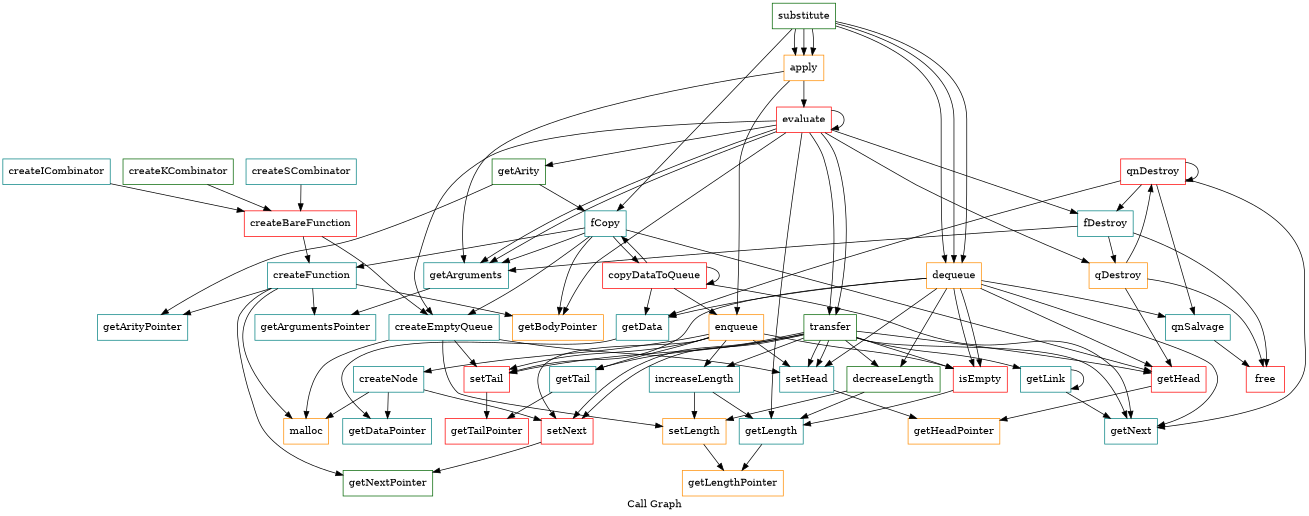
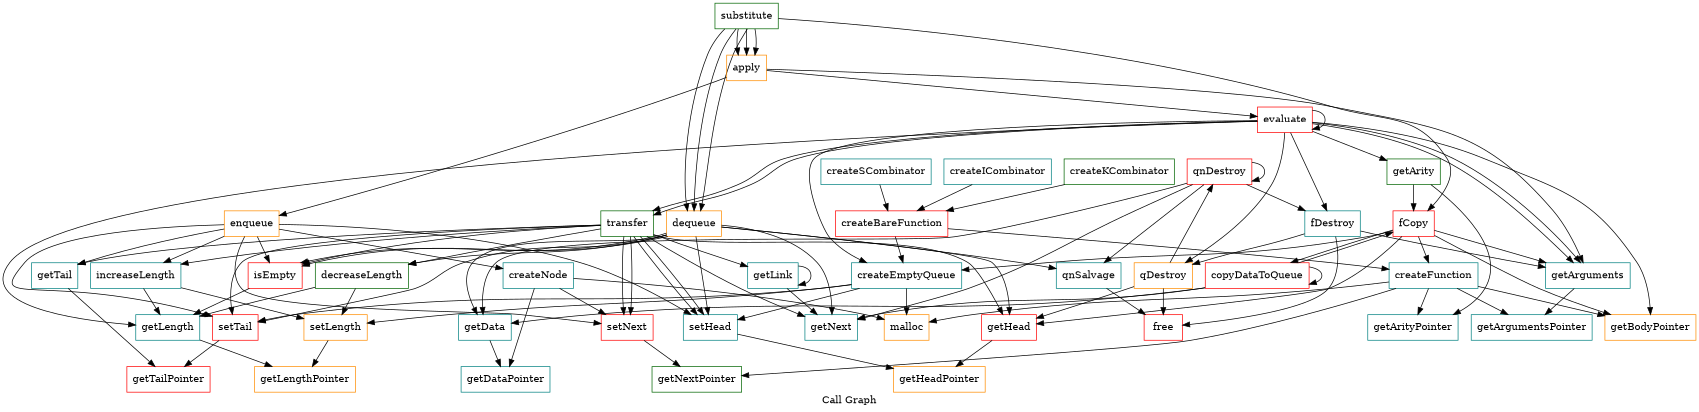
node "fCopy": color teal -> red
edge "copyDataToQueue" -> "enqueue": removed
